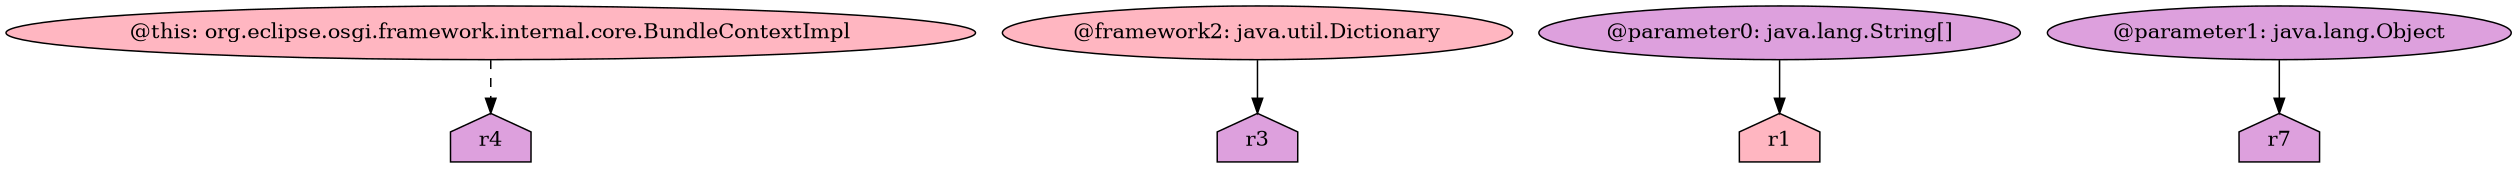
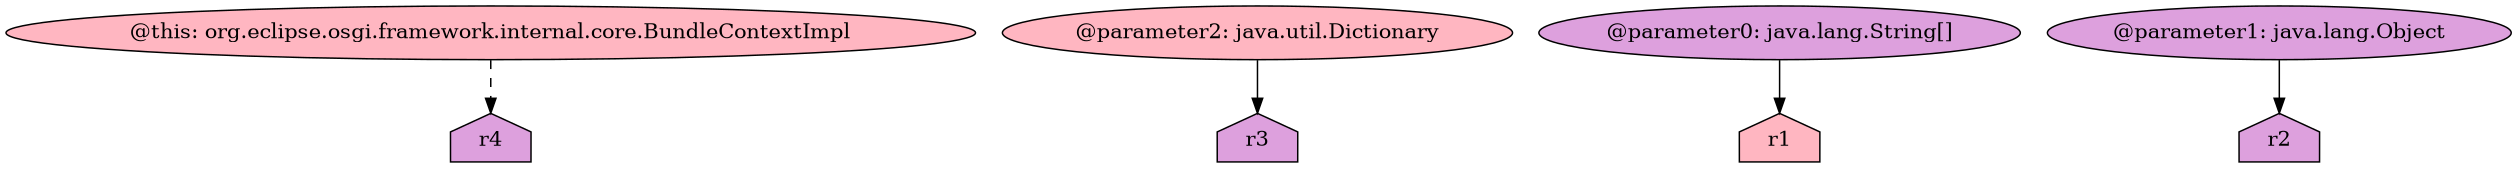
node "@framework2: java.util.Dictionary": label "@framework2: java.util.Dictionary" -> "@parameter2: java.util.Dictionary"
node "r7": label "r7" -> "r2"
